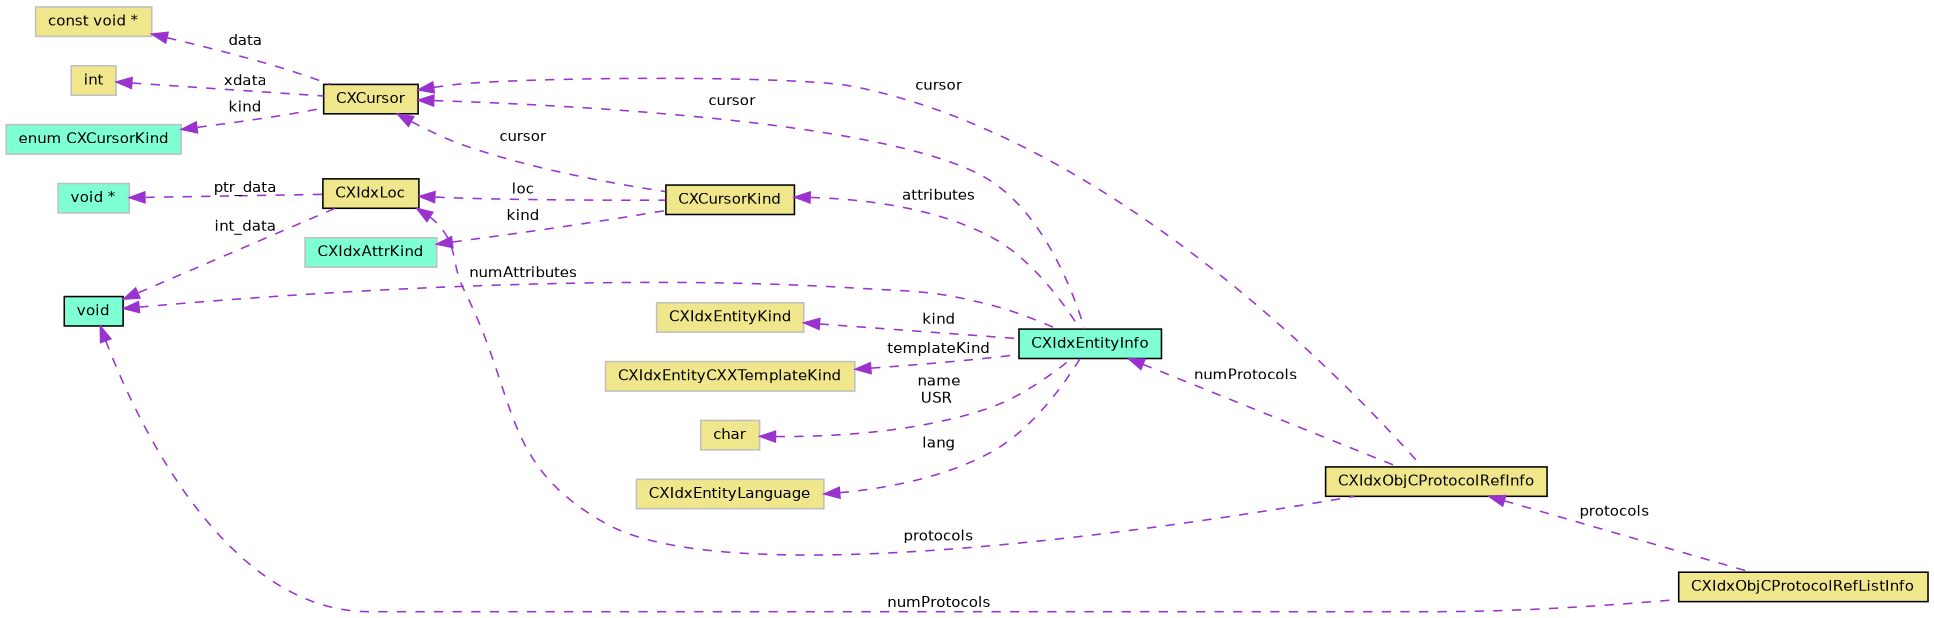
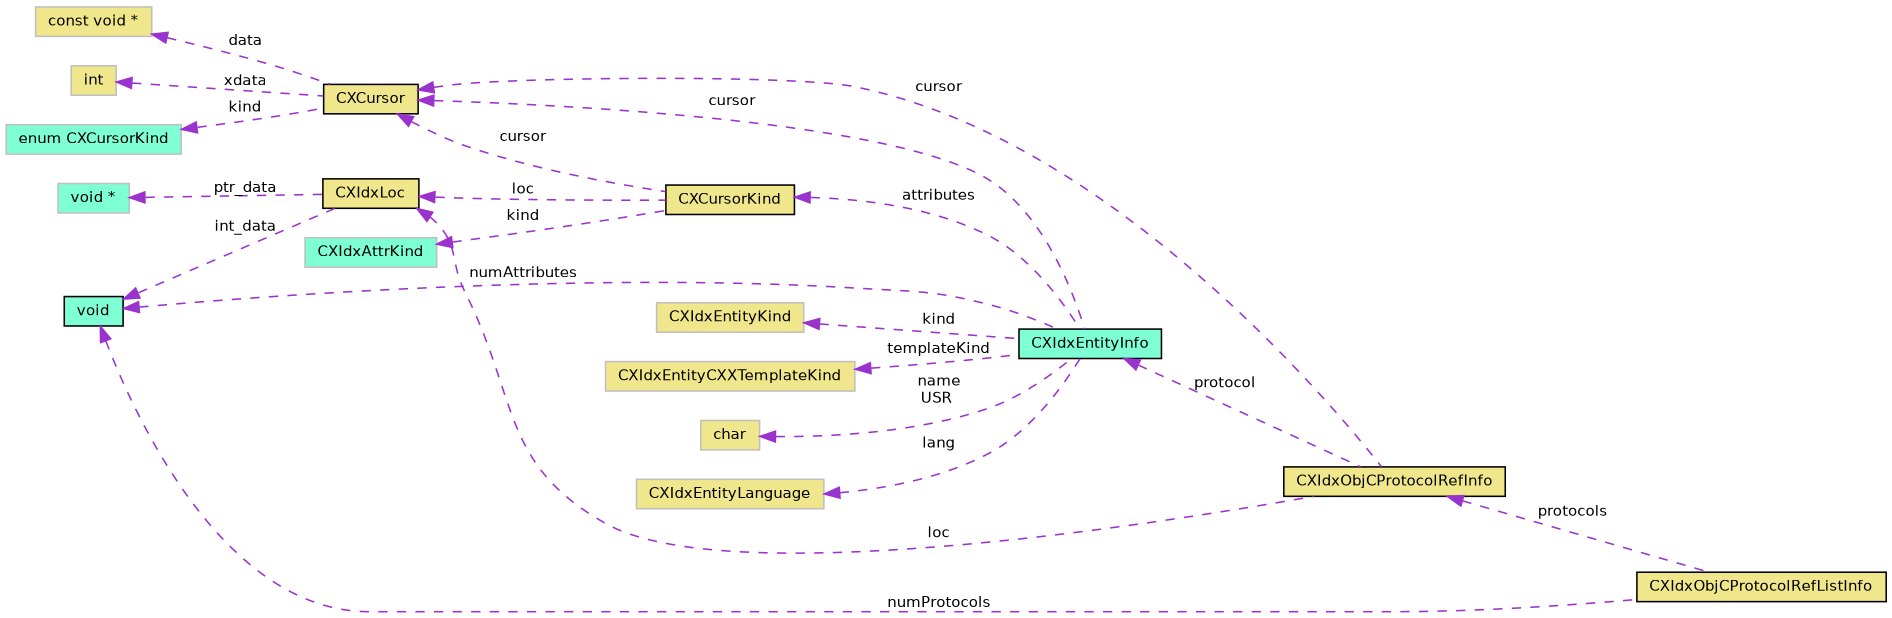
edge "CXIdxObjCProtocolRefInfo" -> "CXIdxEntityInfo": label " numProtocols" -> " protocol"
edge "CXIdxObjCProtocolRefInfo" -> "CXIdxLoc": label " protocols" -> " loc"
